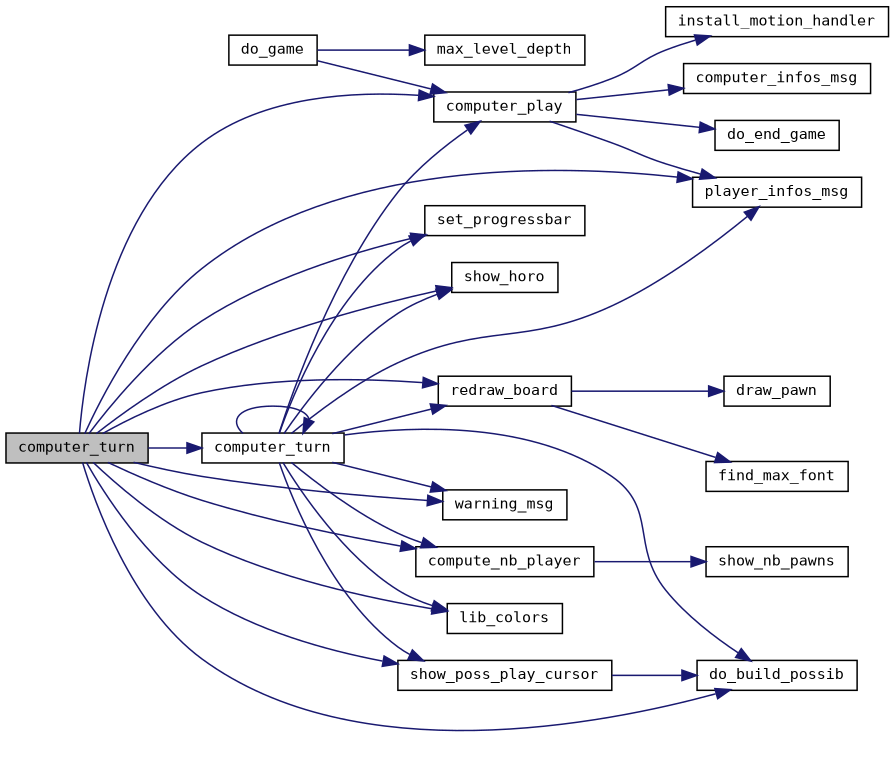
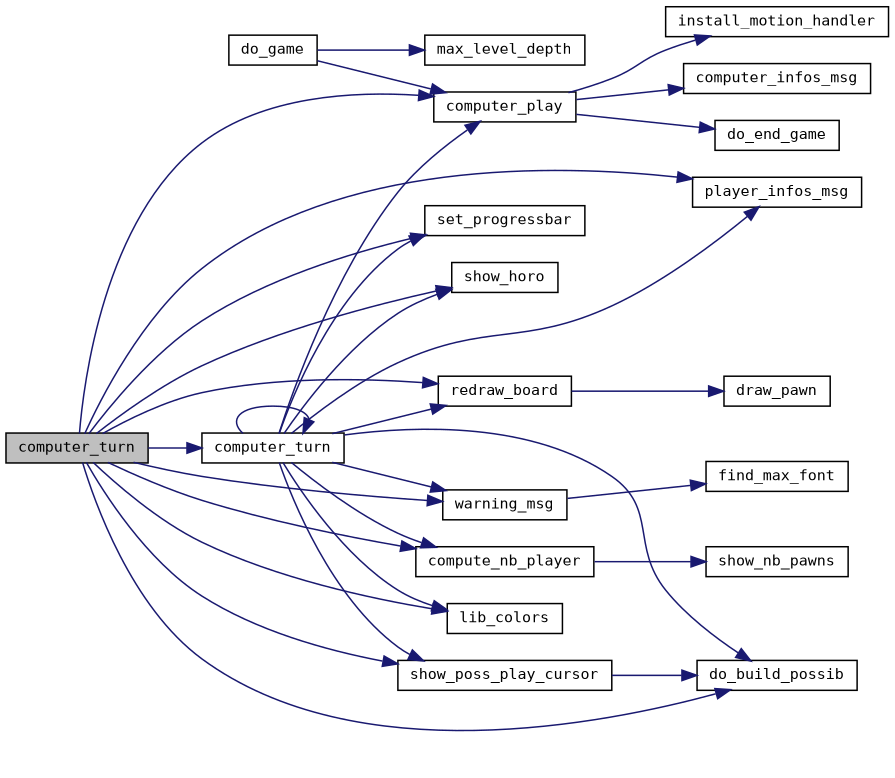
edge "computer_play" -> "player_infos_msg": removed
edge "redraw_board" -> "find_max_font": now "warning_msg" -> "find_max_font"
